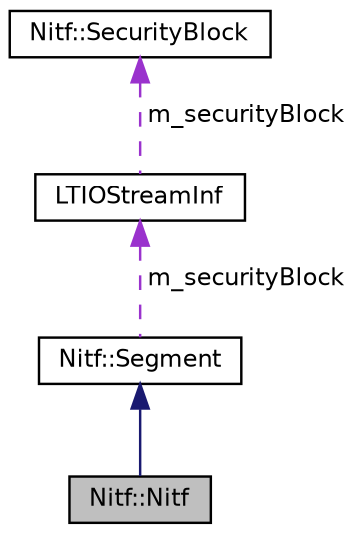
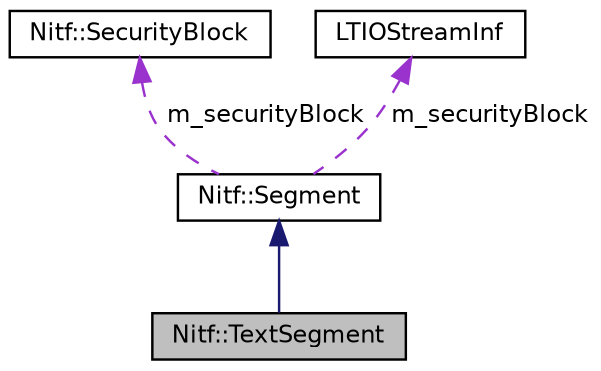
edge "LTIOStreamInf" -> "Nitf::SecurityBlock": now "Nitf::Segment" -> "Nitf::SecurityBlock"
node "Nitf::Nitf": label "Nitf::Nitf" -> "Nitf::TextSegment"
